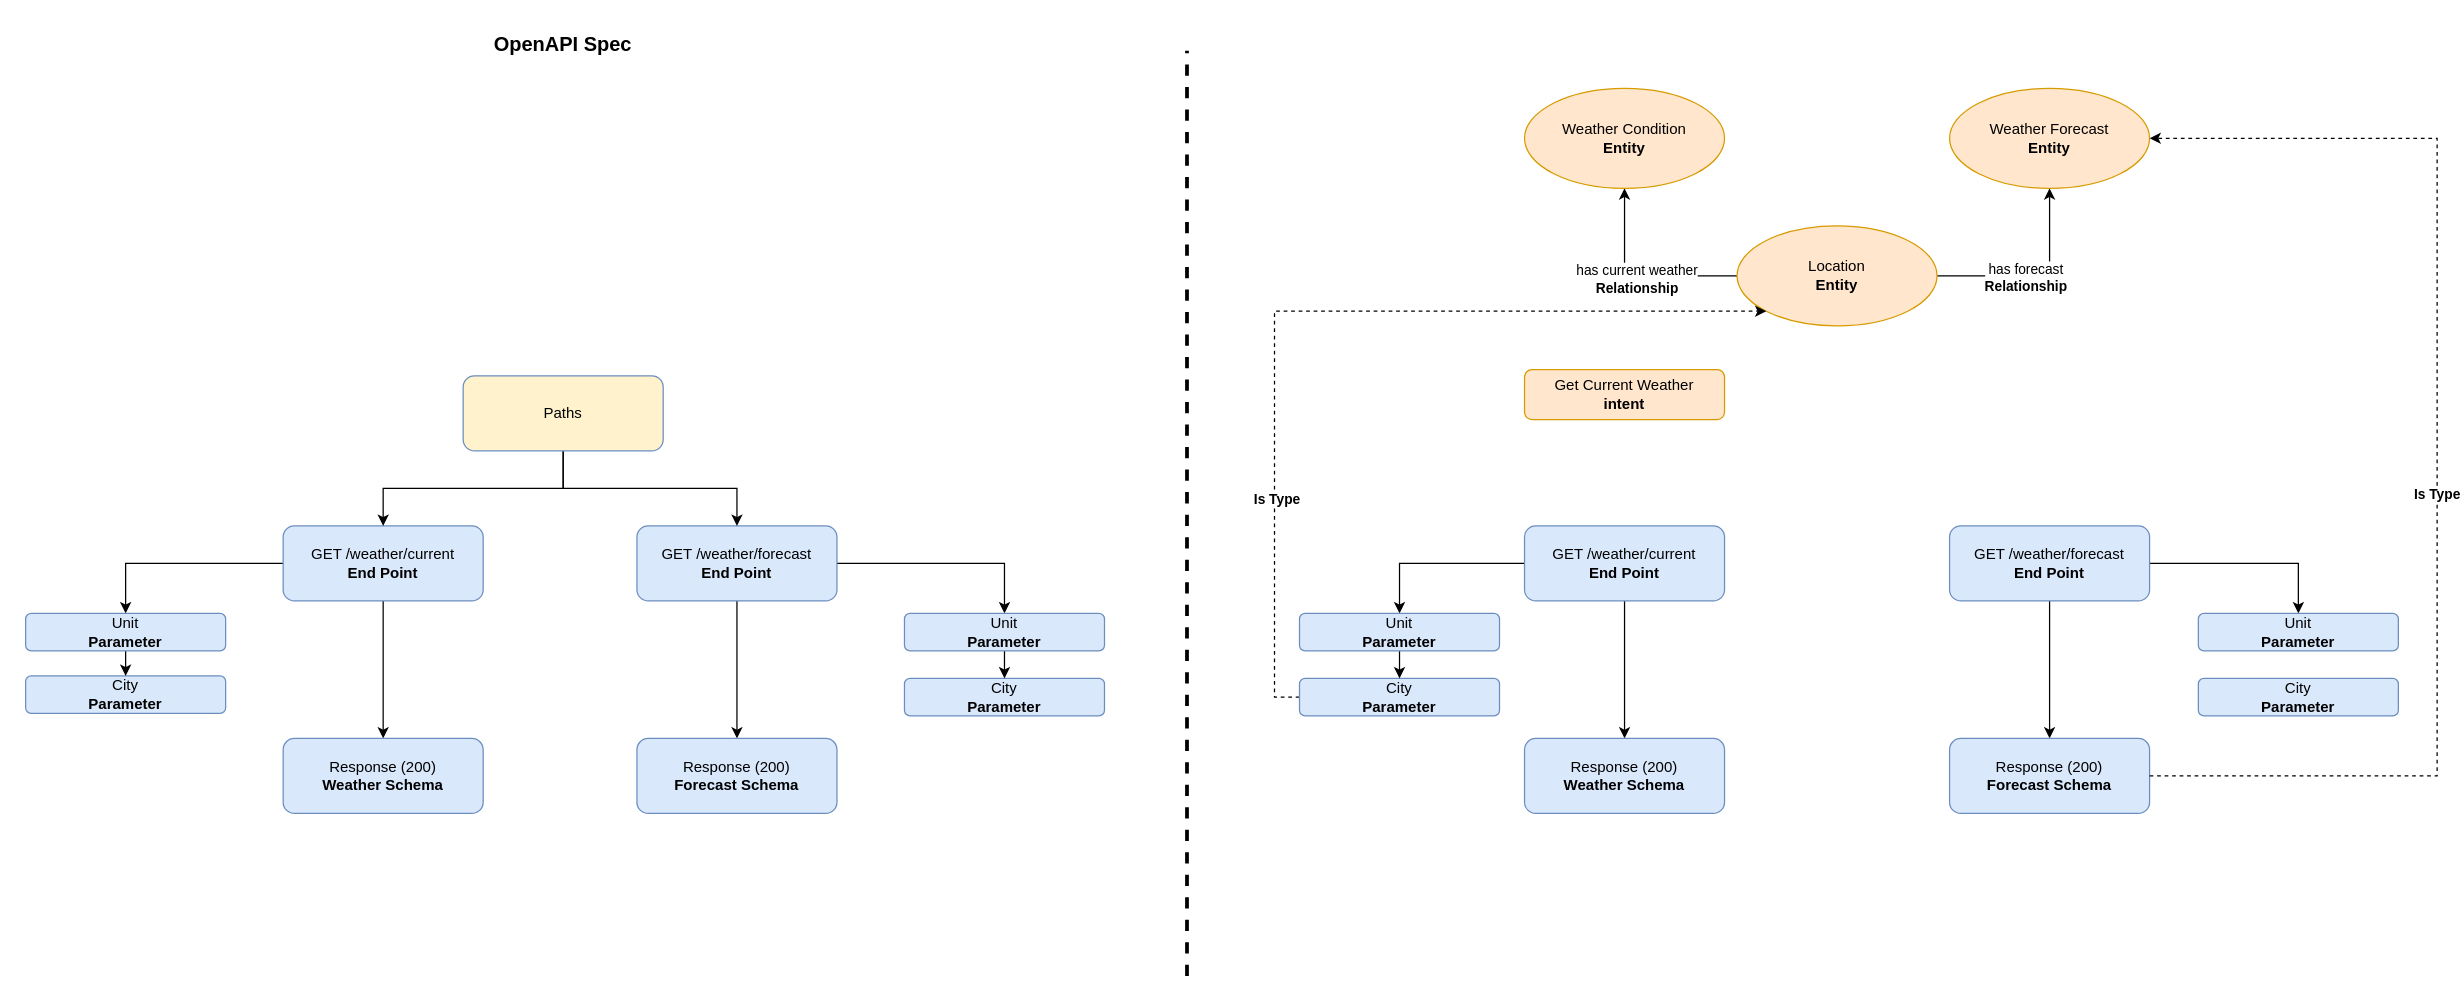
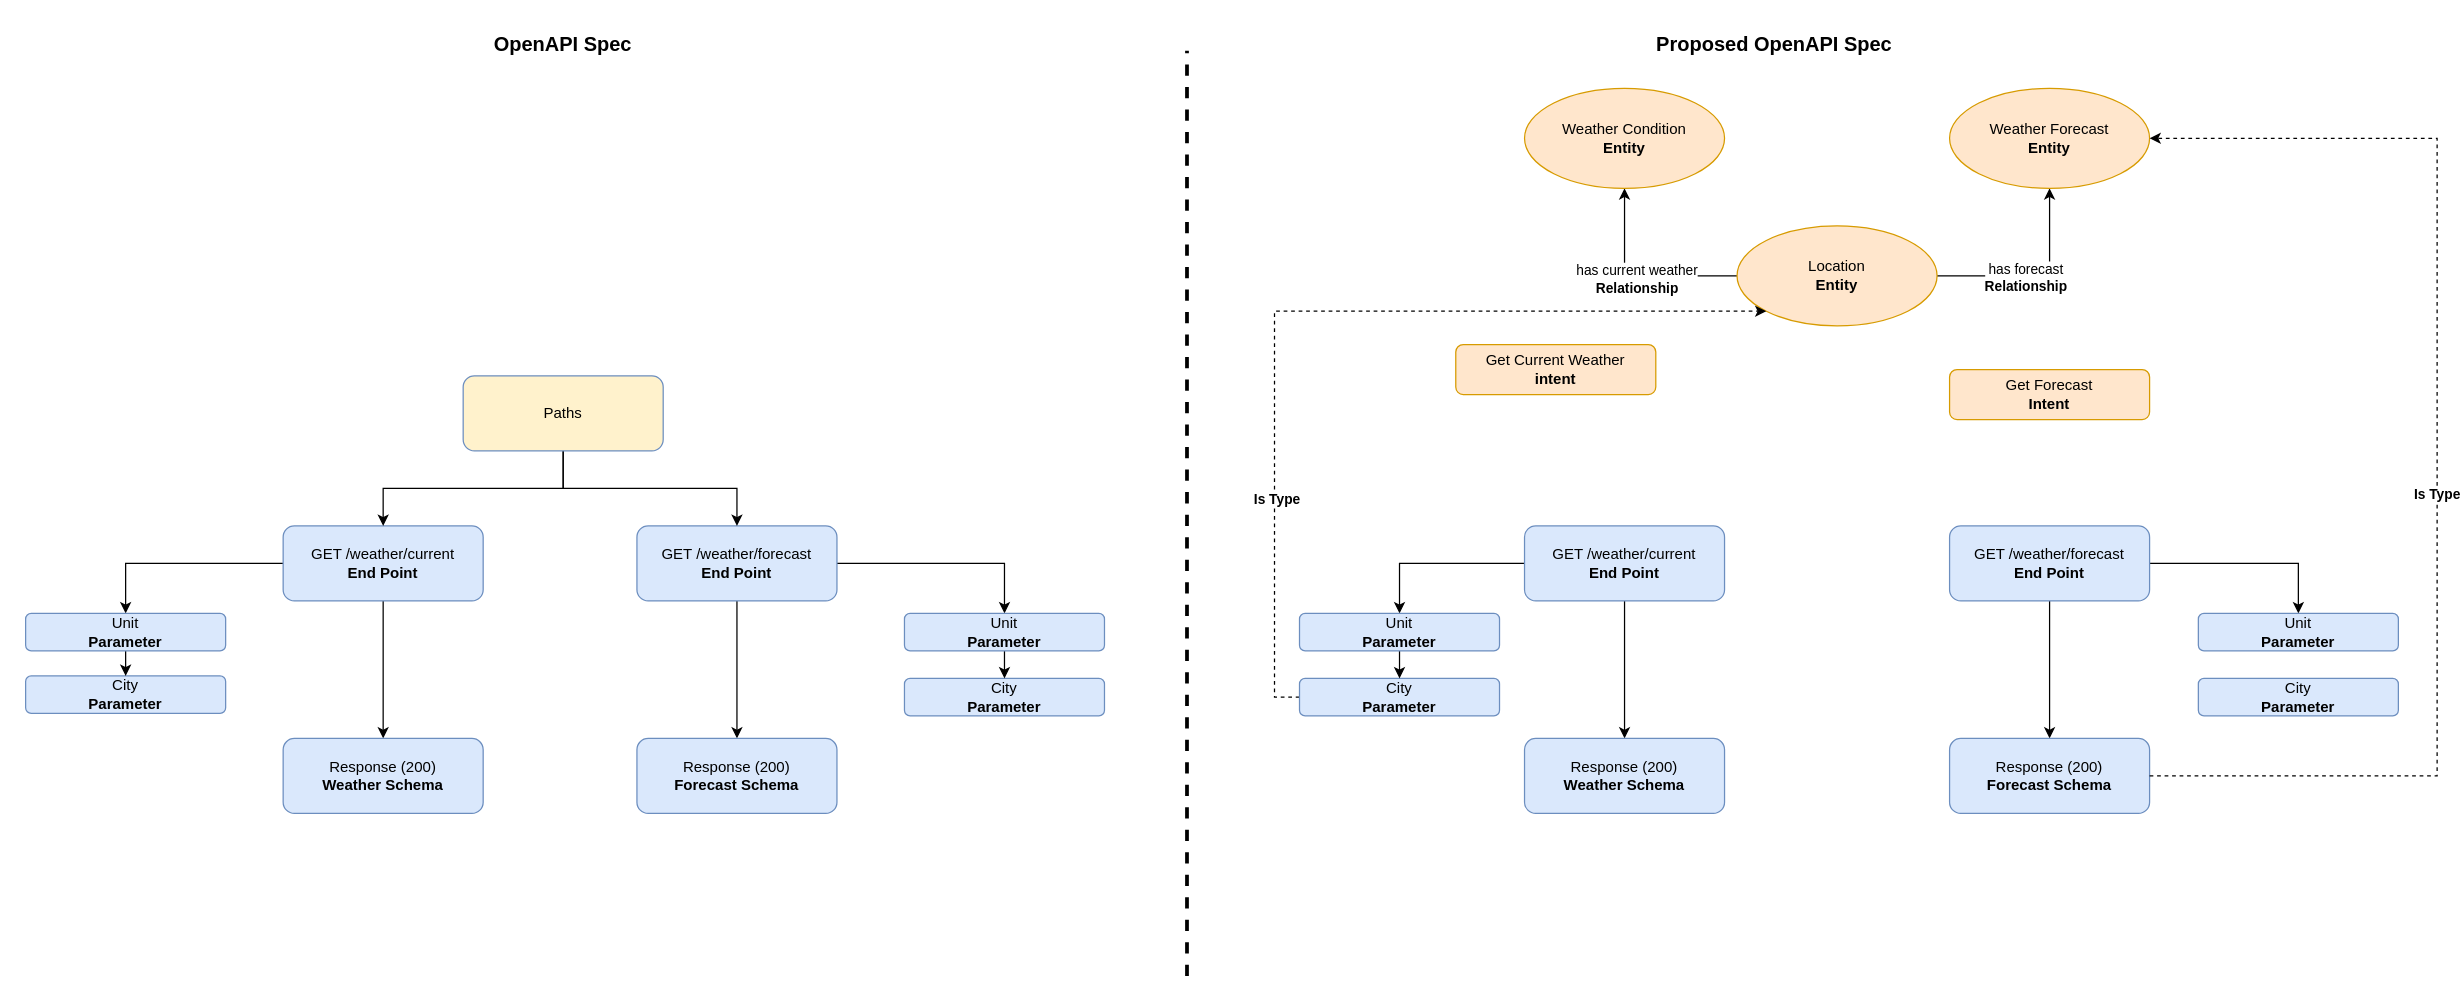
node "Proposed OpenAPI Spec": added
node "Get Current Weather intent": moved (1624, 394) -> (1556, 369)
node "Get Forecast Intent": added
